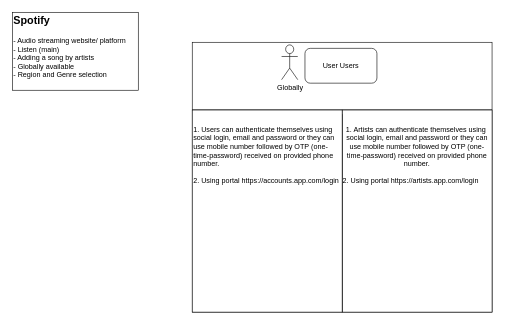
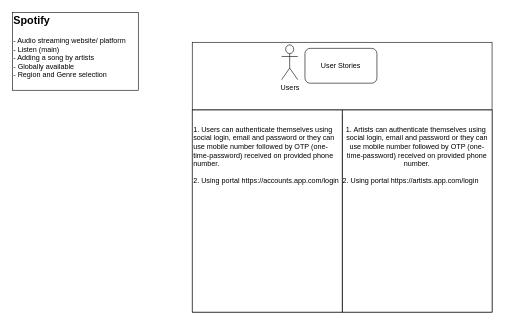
node "User Users": label "User Users" -> "User Stories"
node "Globally": label "Globally" -> "Users"
